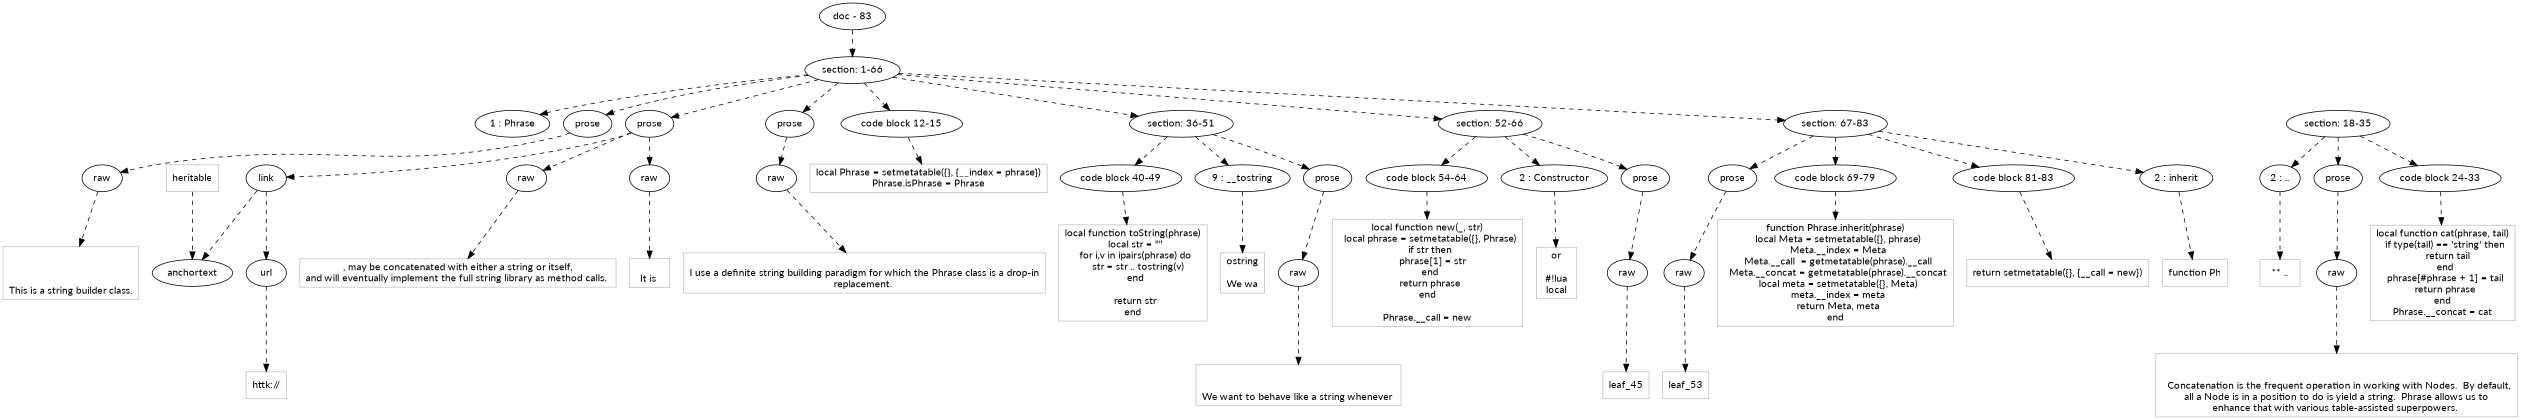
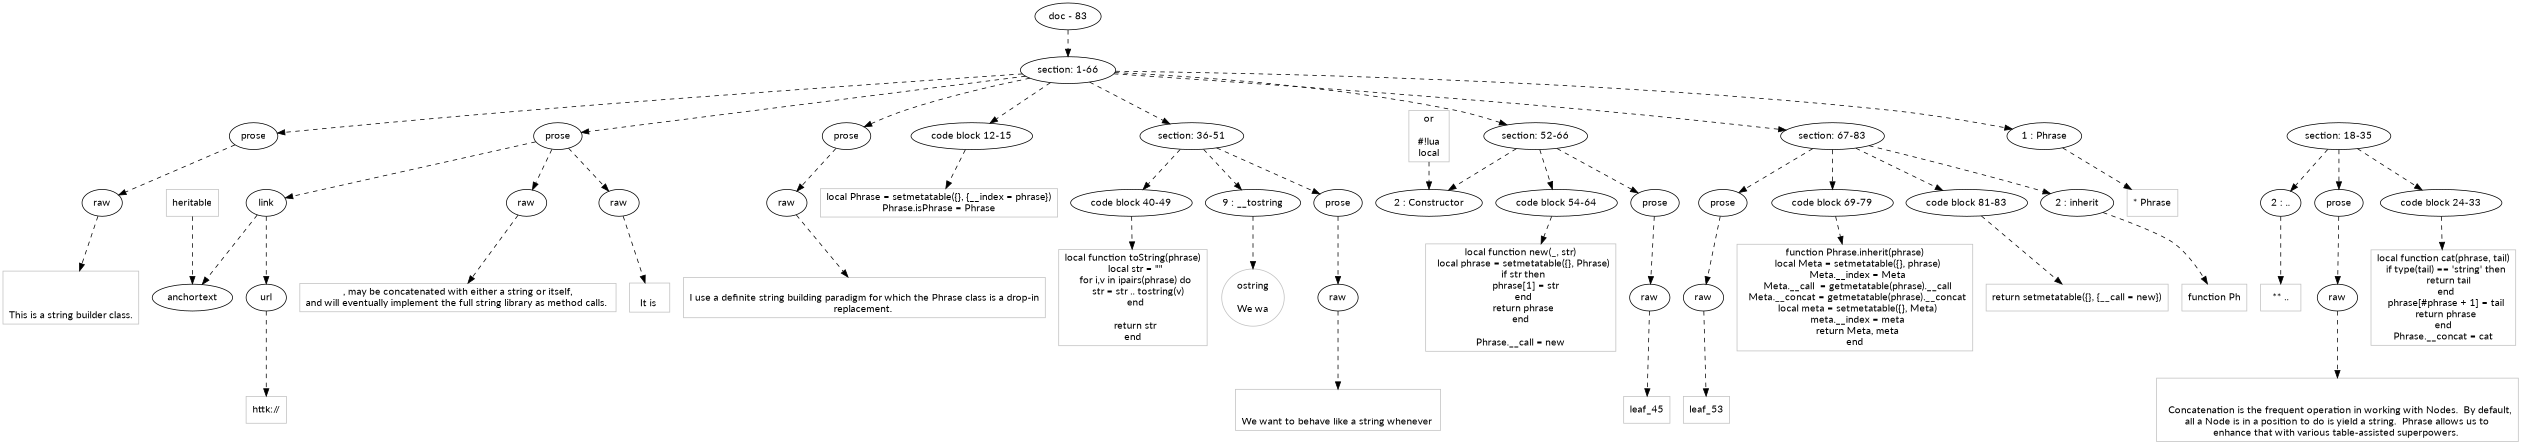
node "* Phrase": added
edge "2 : Constructor" -> "or #!lua local": reversed
node "ostring We wa": shape box -> ellipse
